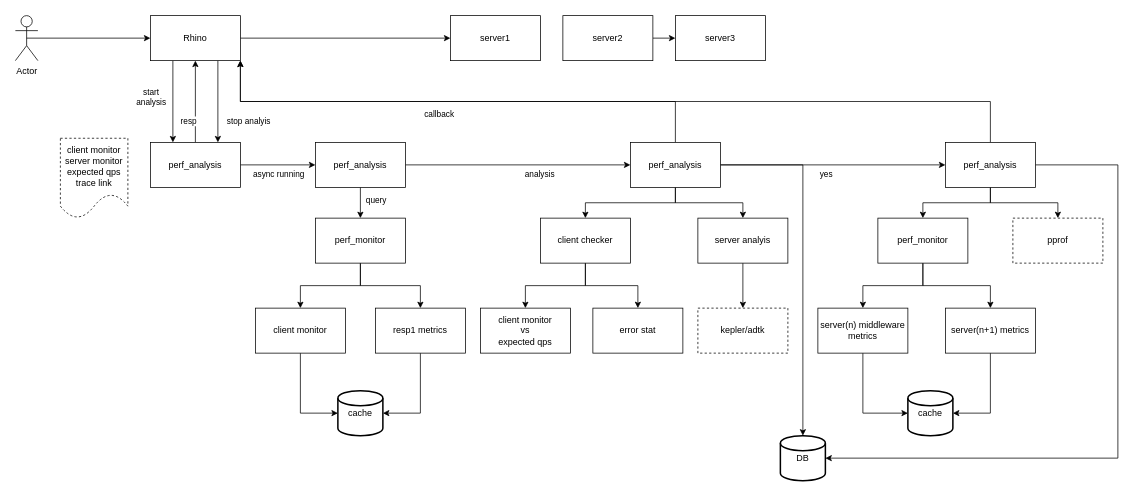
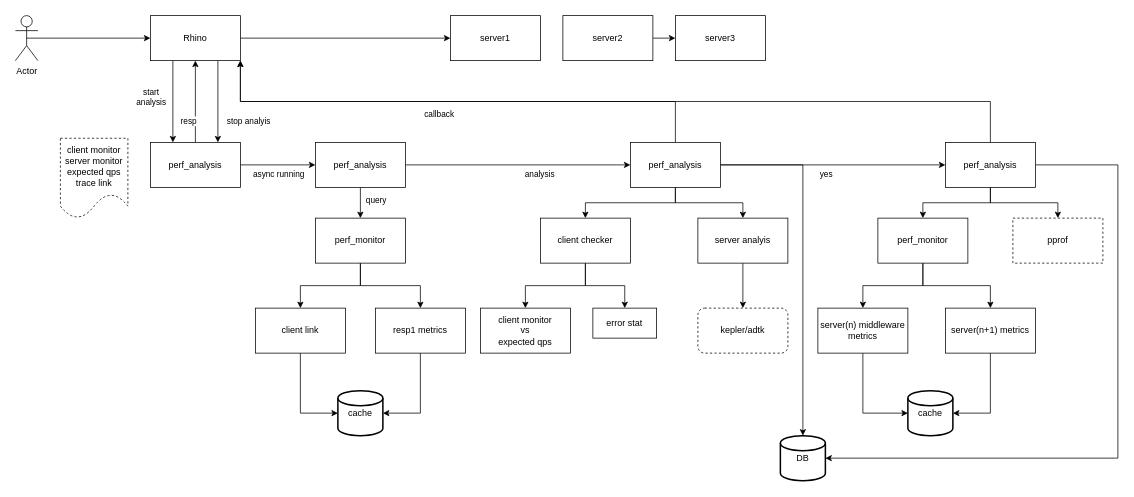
node "client monitor": label "client monitor" -> "client link"
node "error stat": size 90x45 -> 64x30
node "kepler/adtk": shape rectangle -> rounded rectangle
